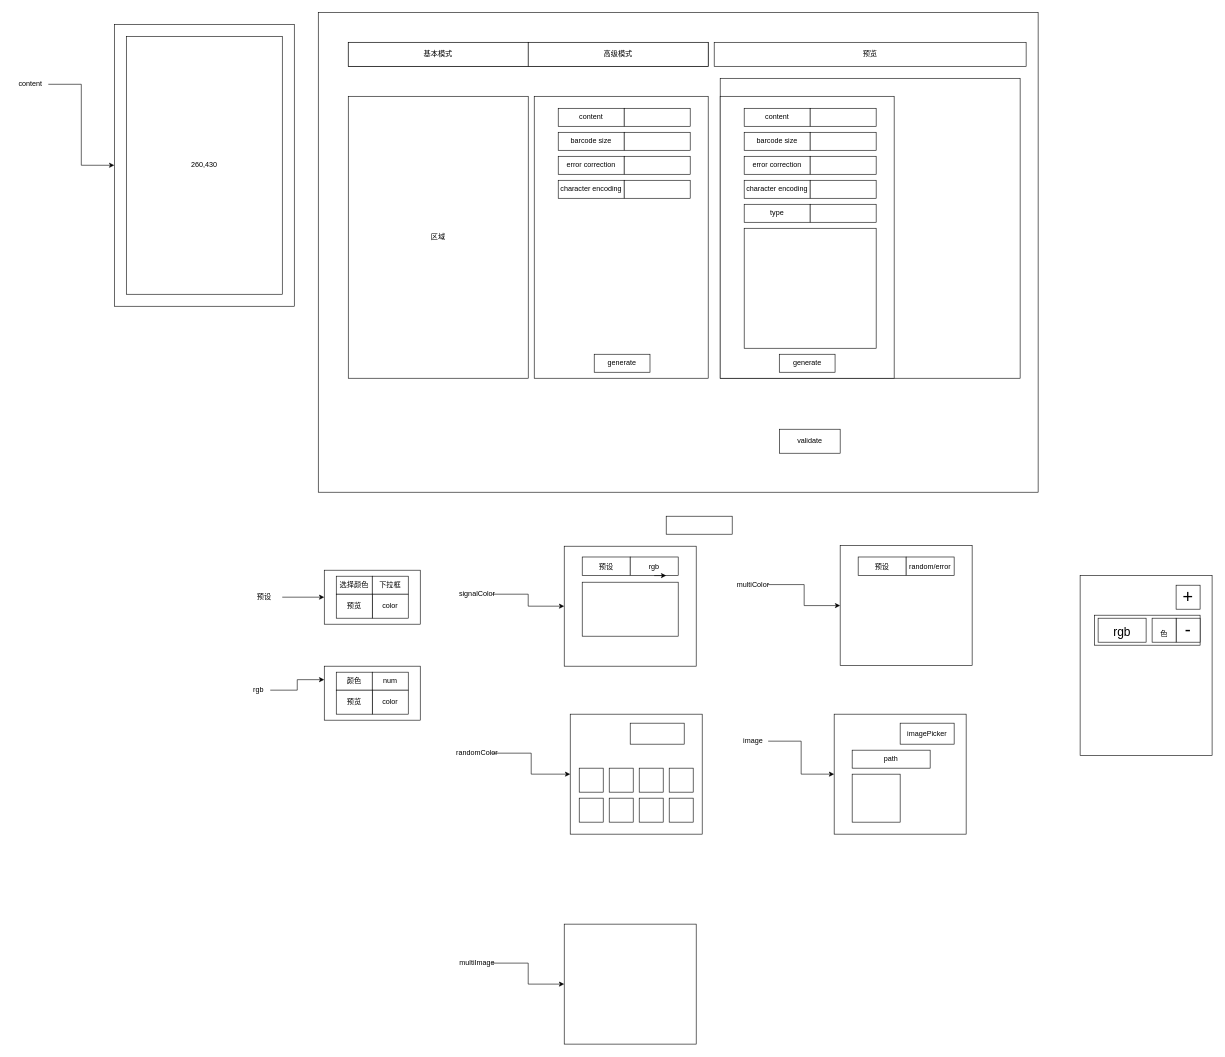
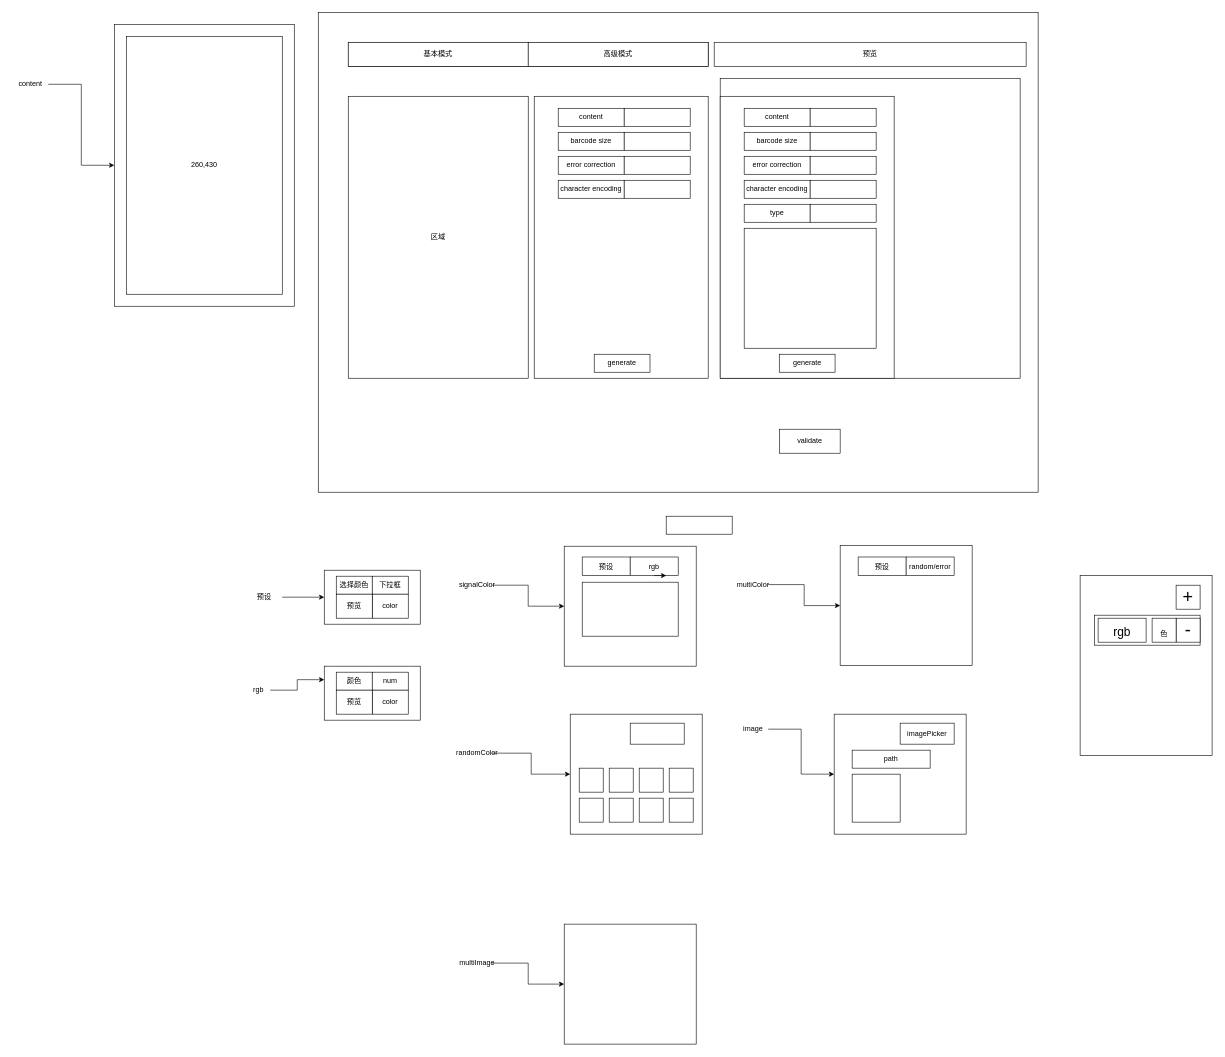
node "signalColor": moved (477, 594) -> (477, 585)
node "image": moved (753, 741) -> (753, 729)
